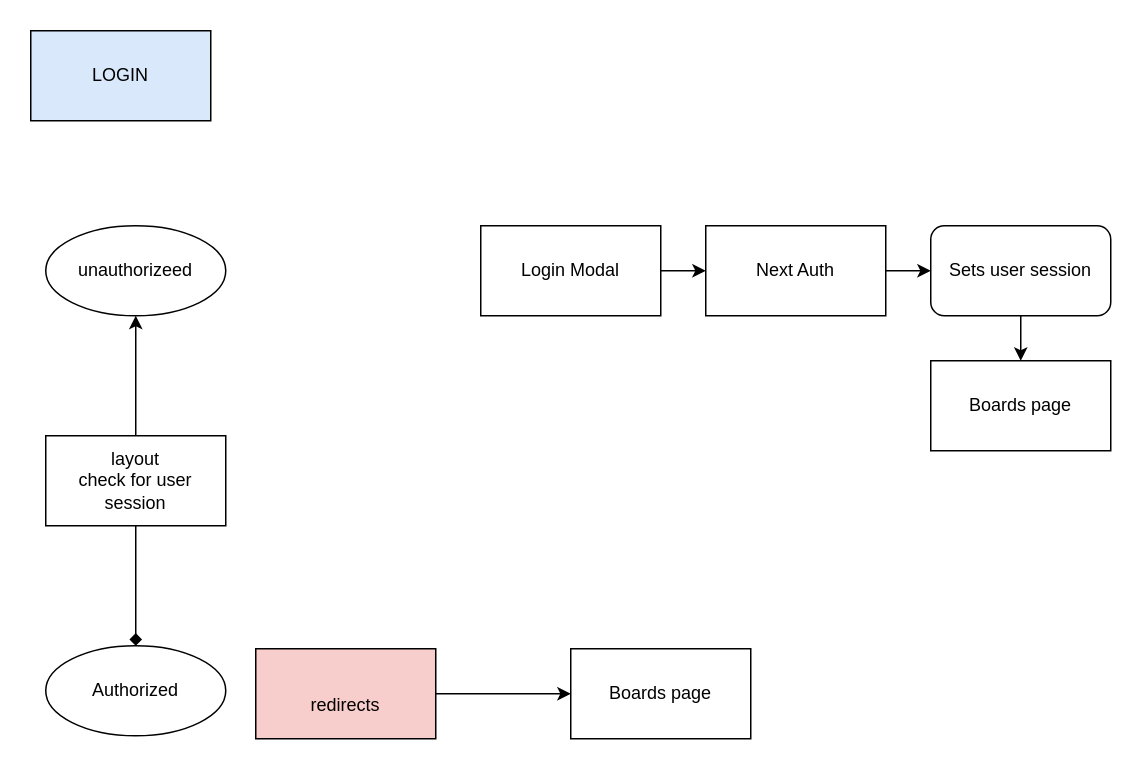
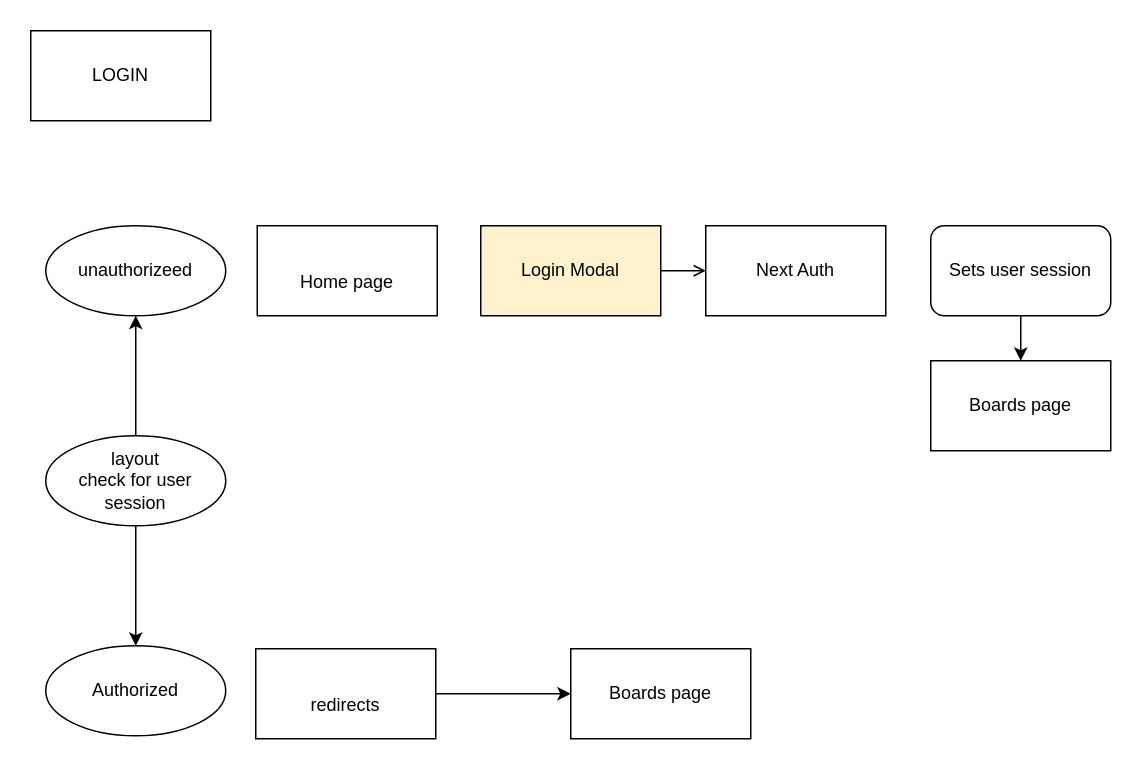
node "LOGIN": fillcolor #dae8fc -> #ffffff
node "Home page": added
node "Login Modal": fillcolor #ffffff -> #fff2cc
edge "Login Modal" -> "Next Auth": arrowhead classic -> open
edge "Next Auth" -> "Sets user session": removed
node "layout check for user session": shape rectangle -> ellipse
edge "layout check for user session" -> "Authorized": arrowhead diamond -> classic
node "redirects": fillcolor #f8cecc -> #ffffff
